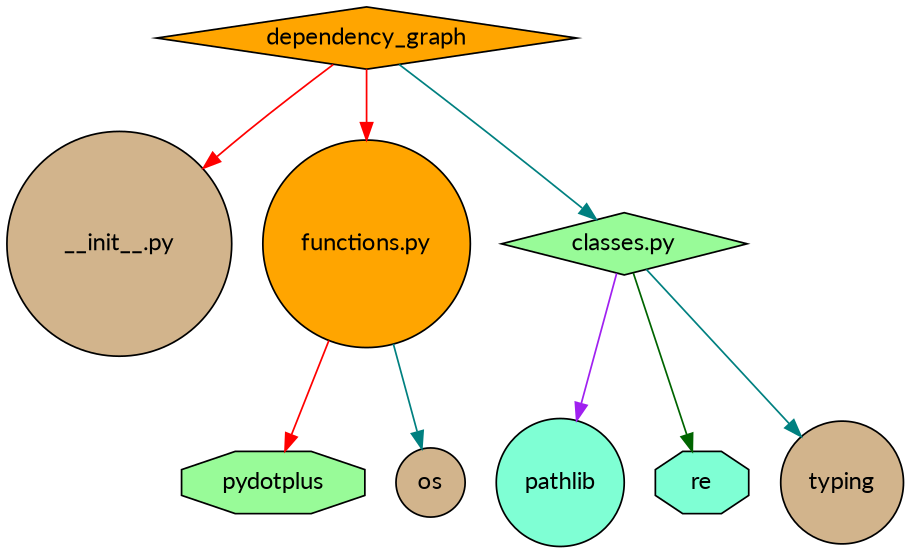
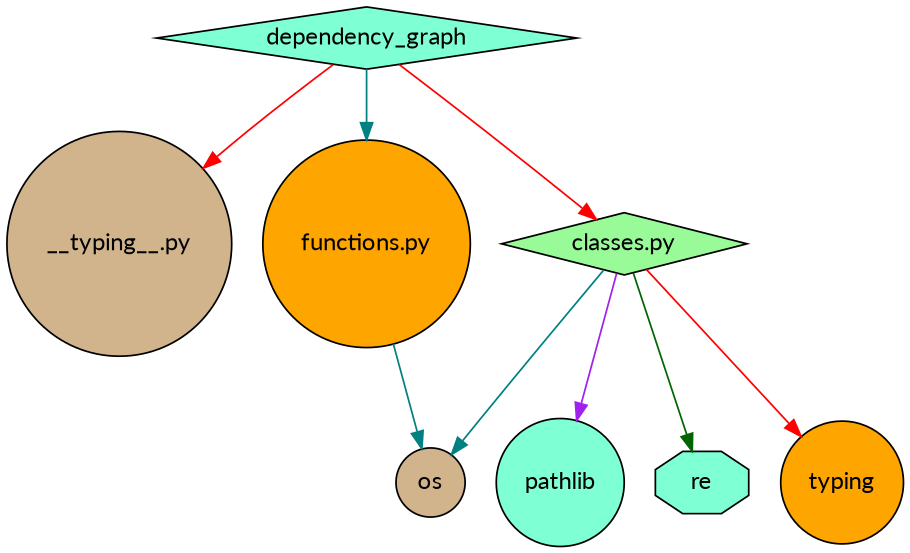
node "dependency_graph": fillcolor orange -> aquamarine
edge "dependency_graph" -> "functions.py": color red -> teal
edge "dependency_graph" -> "classes.py": color teal -> red
node "__init__.py": label "__init__.py" -> "__typing__.py"
edge "classes.py" -> "typing": color teal -> red
edge "classes.py" -> "os": added
node "pydotplus": removed
node "typing": fillcolor tan -> orange
